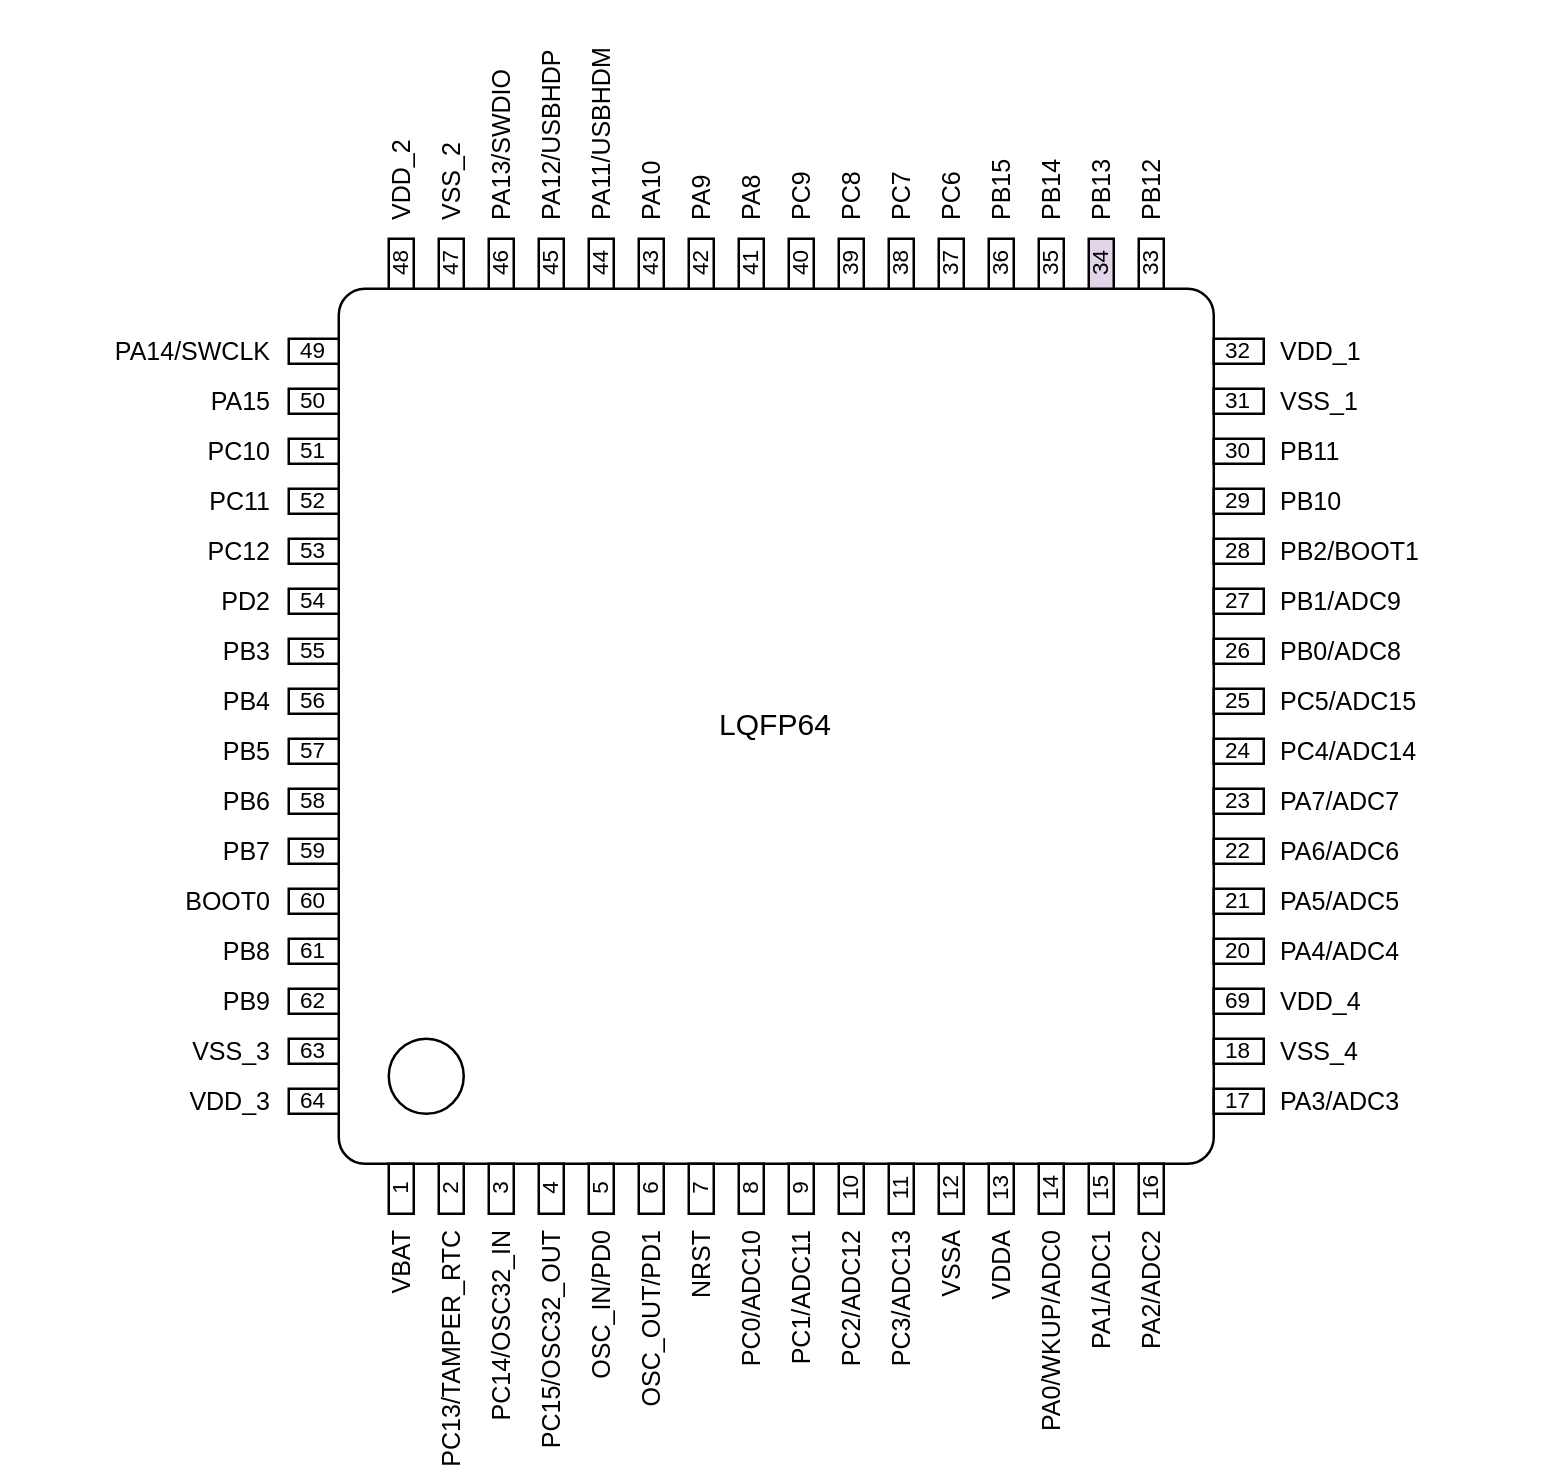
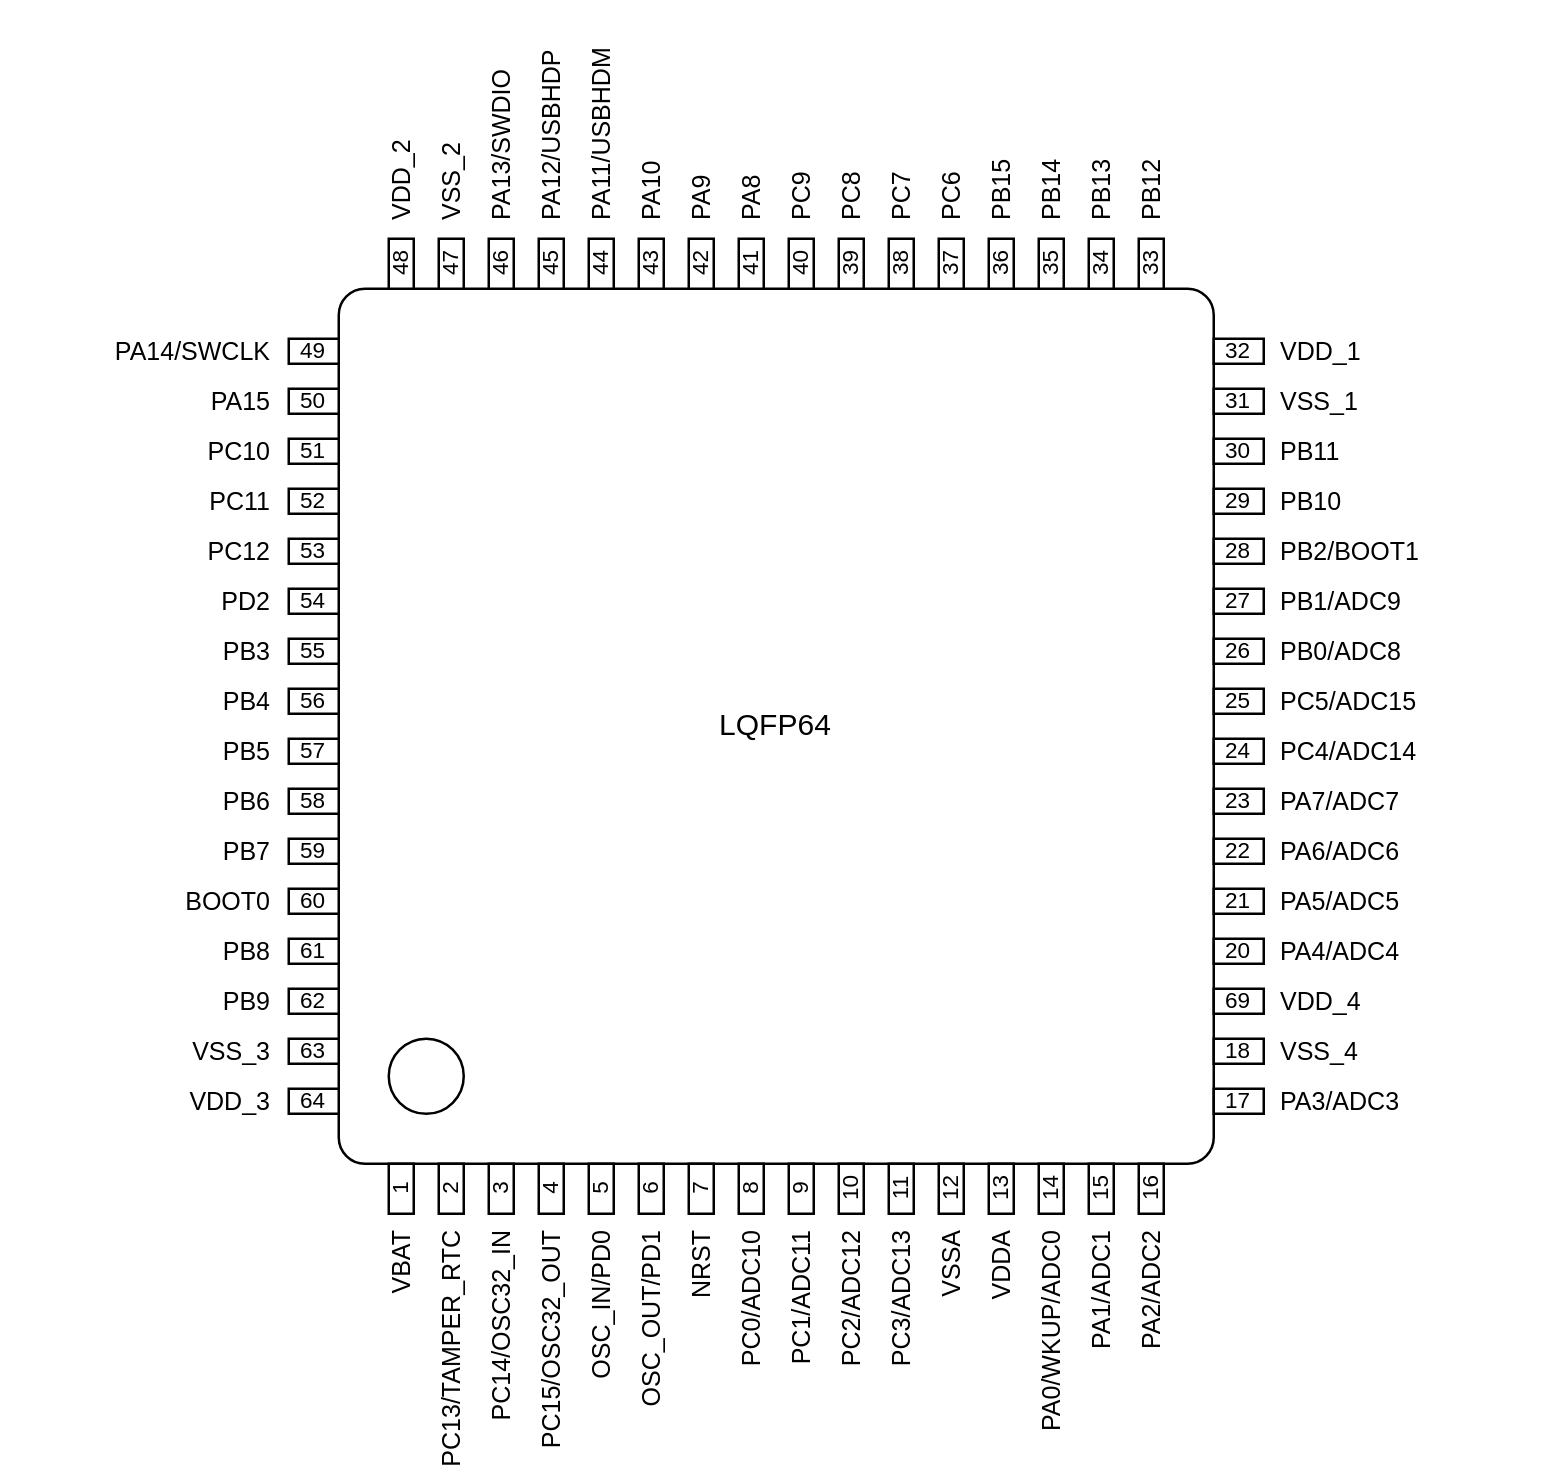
node "34": fillcolor #e1d5e7 -> #ffffff
